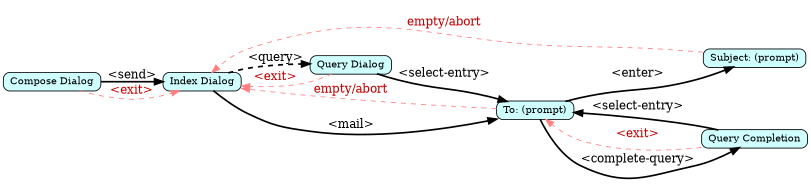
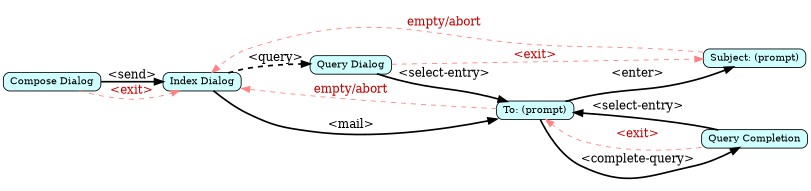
edge "Query Dialog" -> "Index Dialog": now "Query Dialog" -> "Subject: (prompt)"
